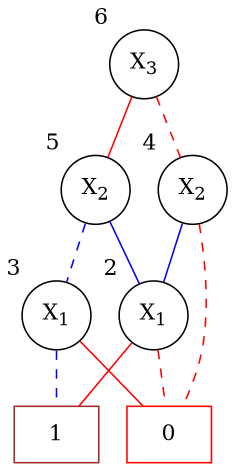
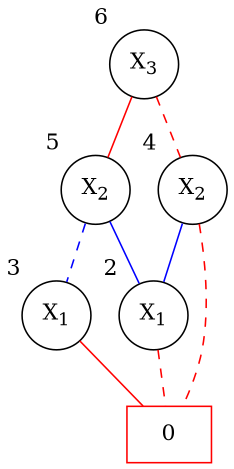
node "1": removed
